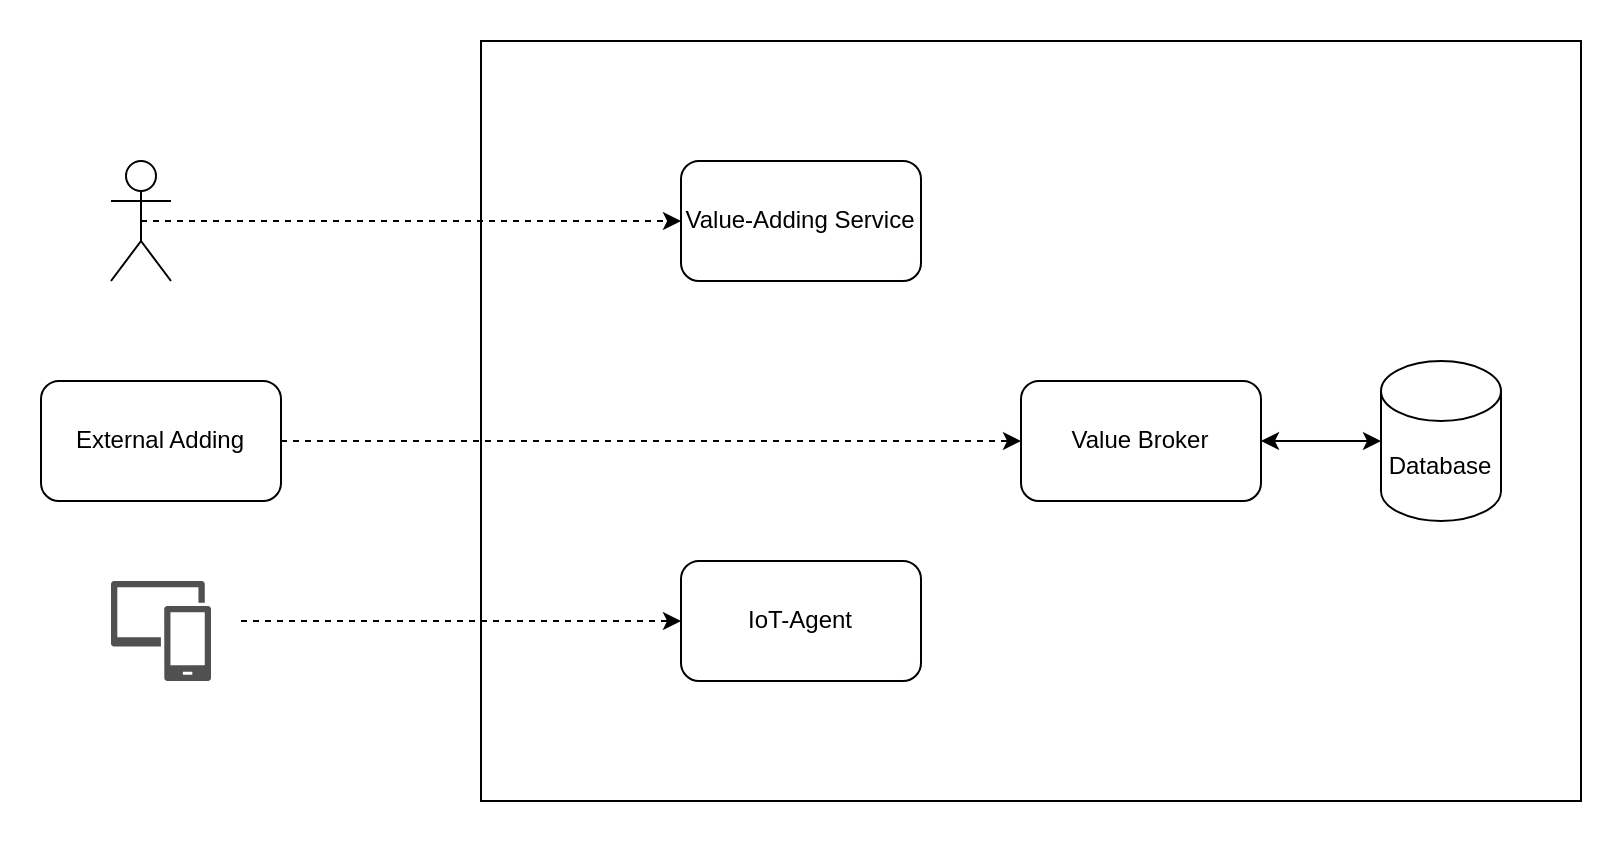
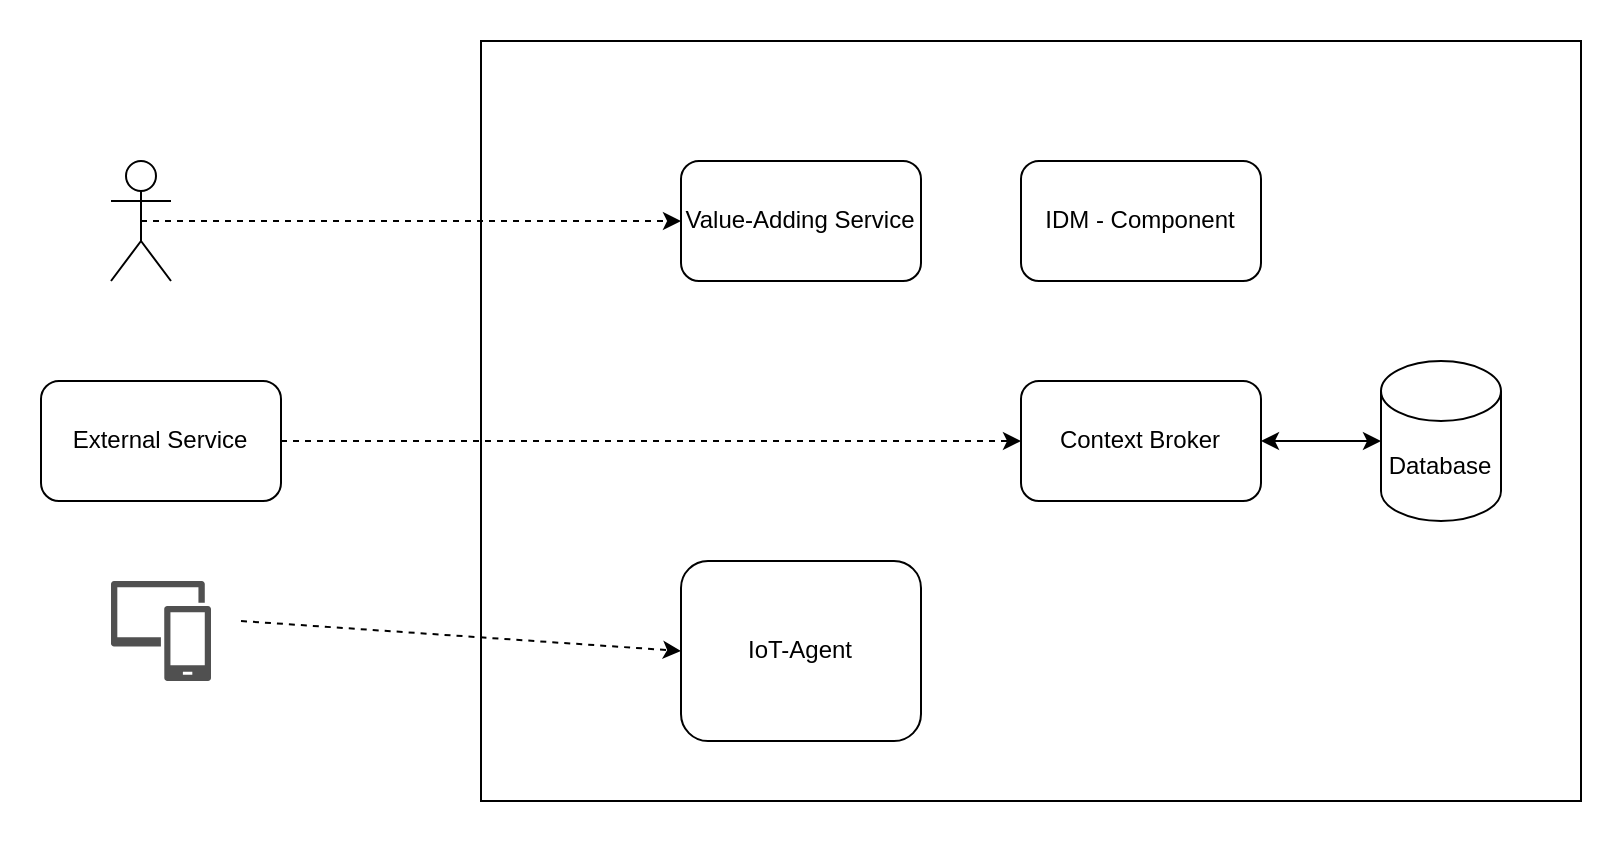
node "IDM - Component": added
node "External Adding": label "External Adding" -> "External Service"
node "Value Broker": label "Value Broker" -> "Context Broker"
node "IoT-Agent": size 240x120 -> 240x180
